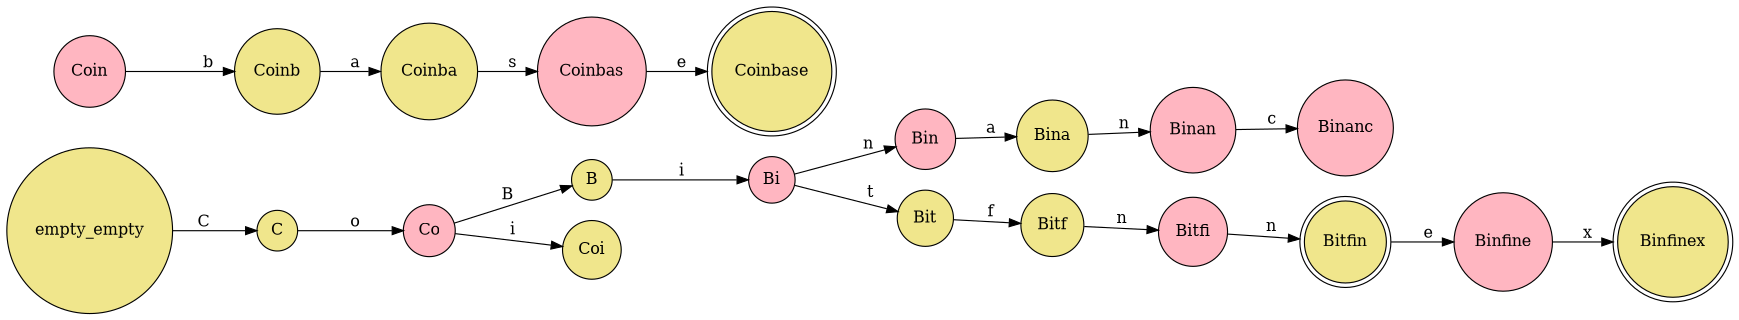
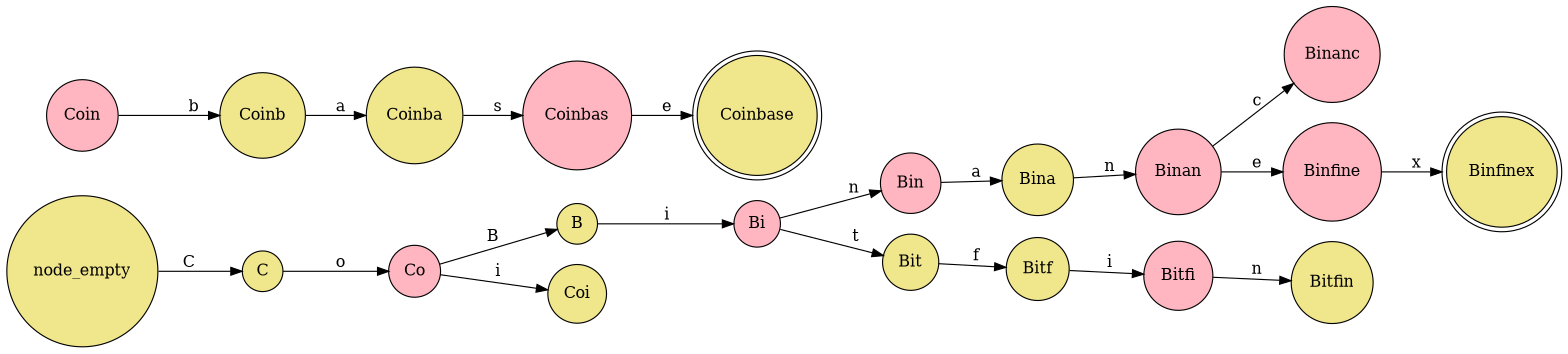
edge "Bitf" -> "Bitfi": label " n" -> "  i"
node "empty_empty": label "empty_empty" -> "node_empty"
node "Bitfin": shape doublecircle -> circle
edge "Bitfin" -> "Binfine": now "Binan" -> "Binfine"
